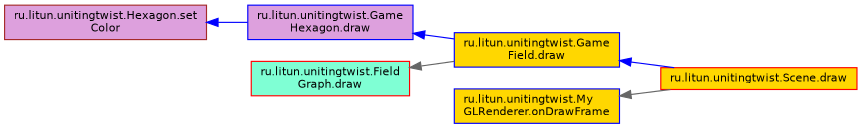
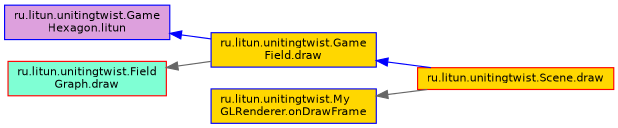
node "ru.litun.unitingtwist.Hexagon.set Color": removed
node "ru.litun.unitingtwist.Game Hexagon.draw": label "ru.litun.unitingtwist.Game Hexagon.draw" -> "ru.litun.unitingtwist.Game Hexagon.litun"
